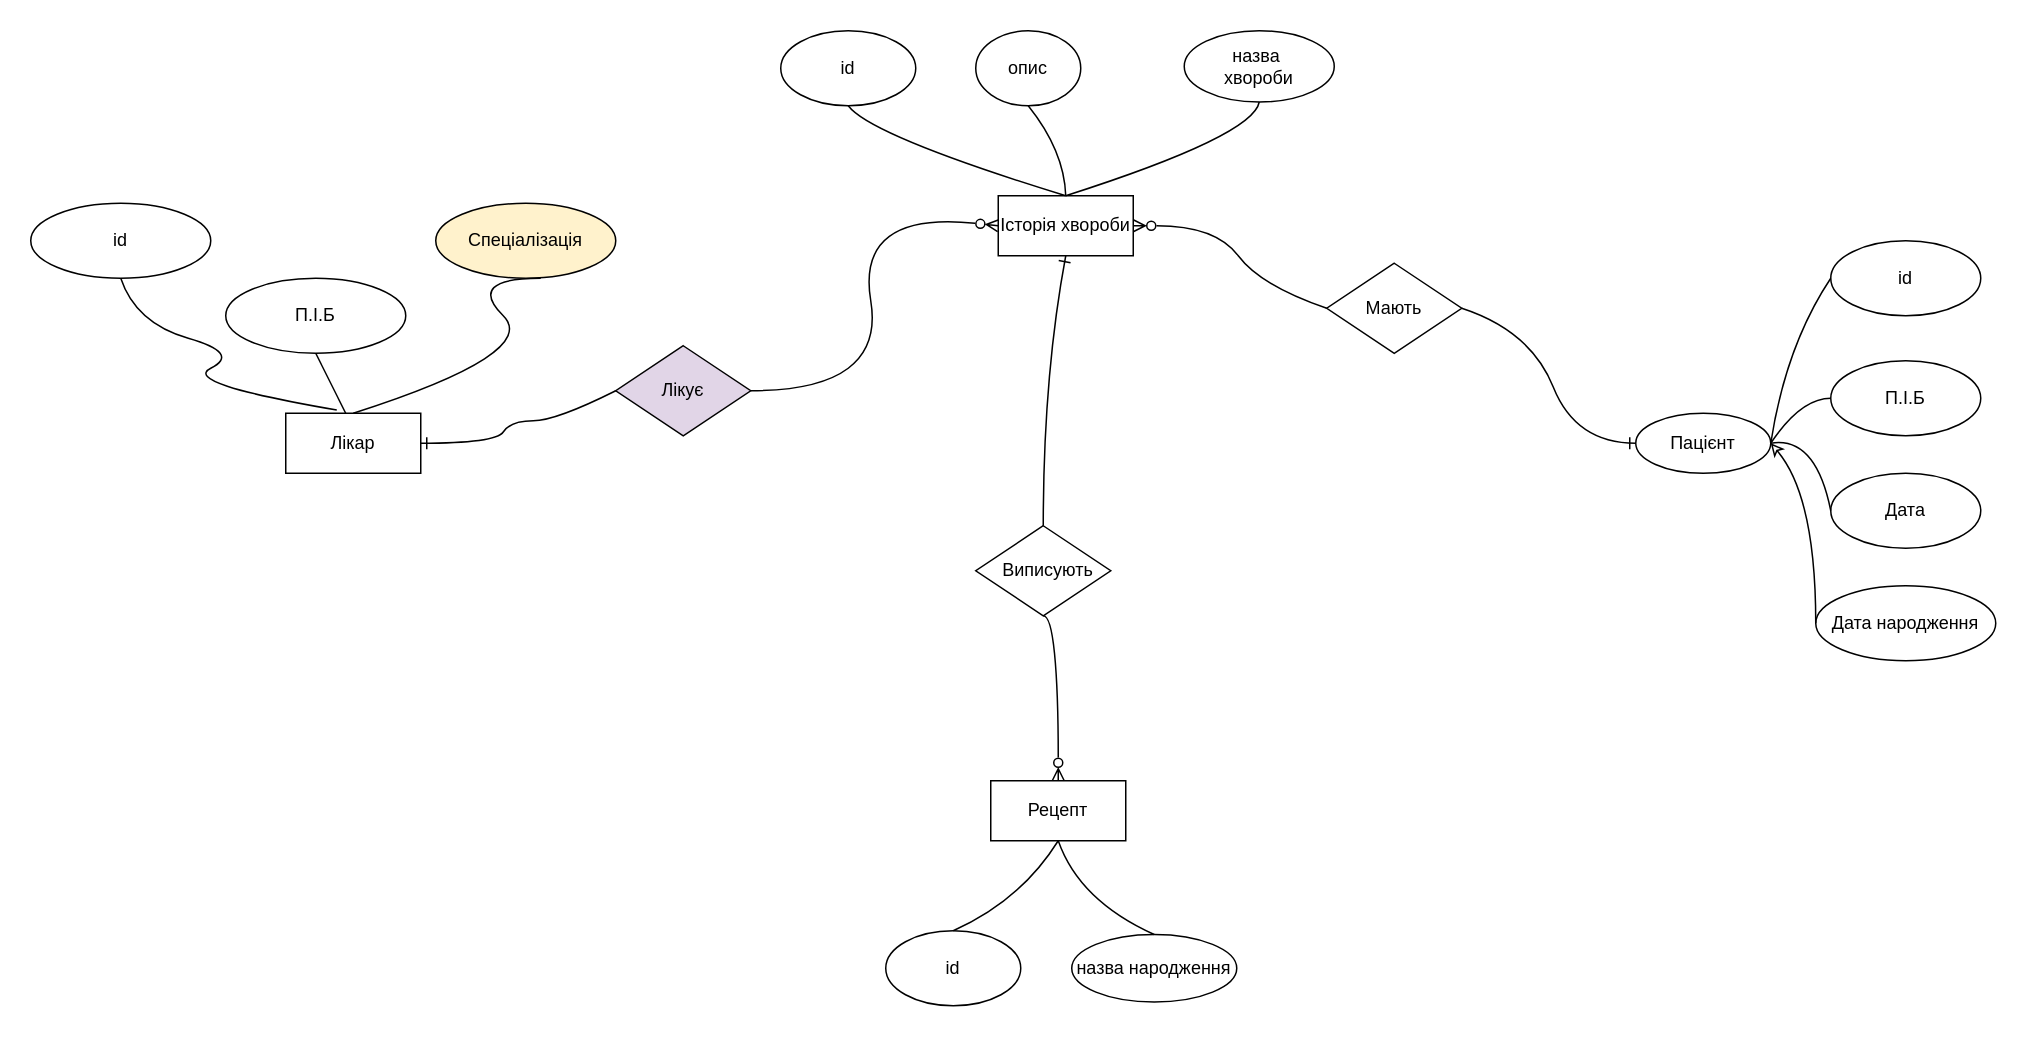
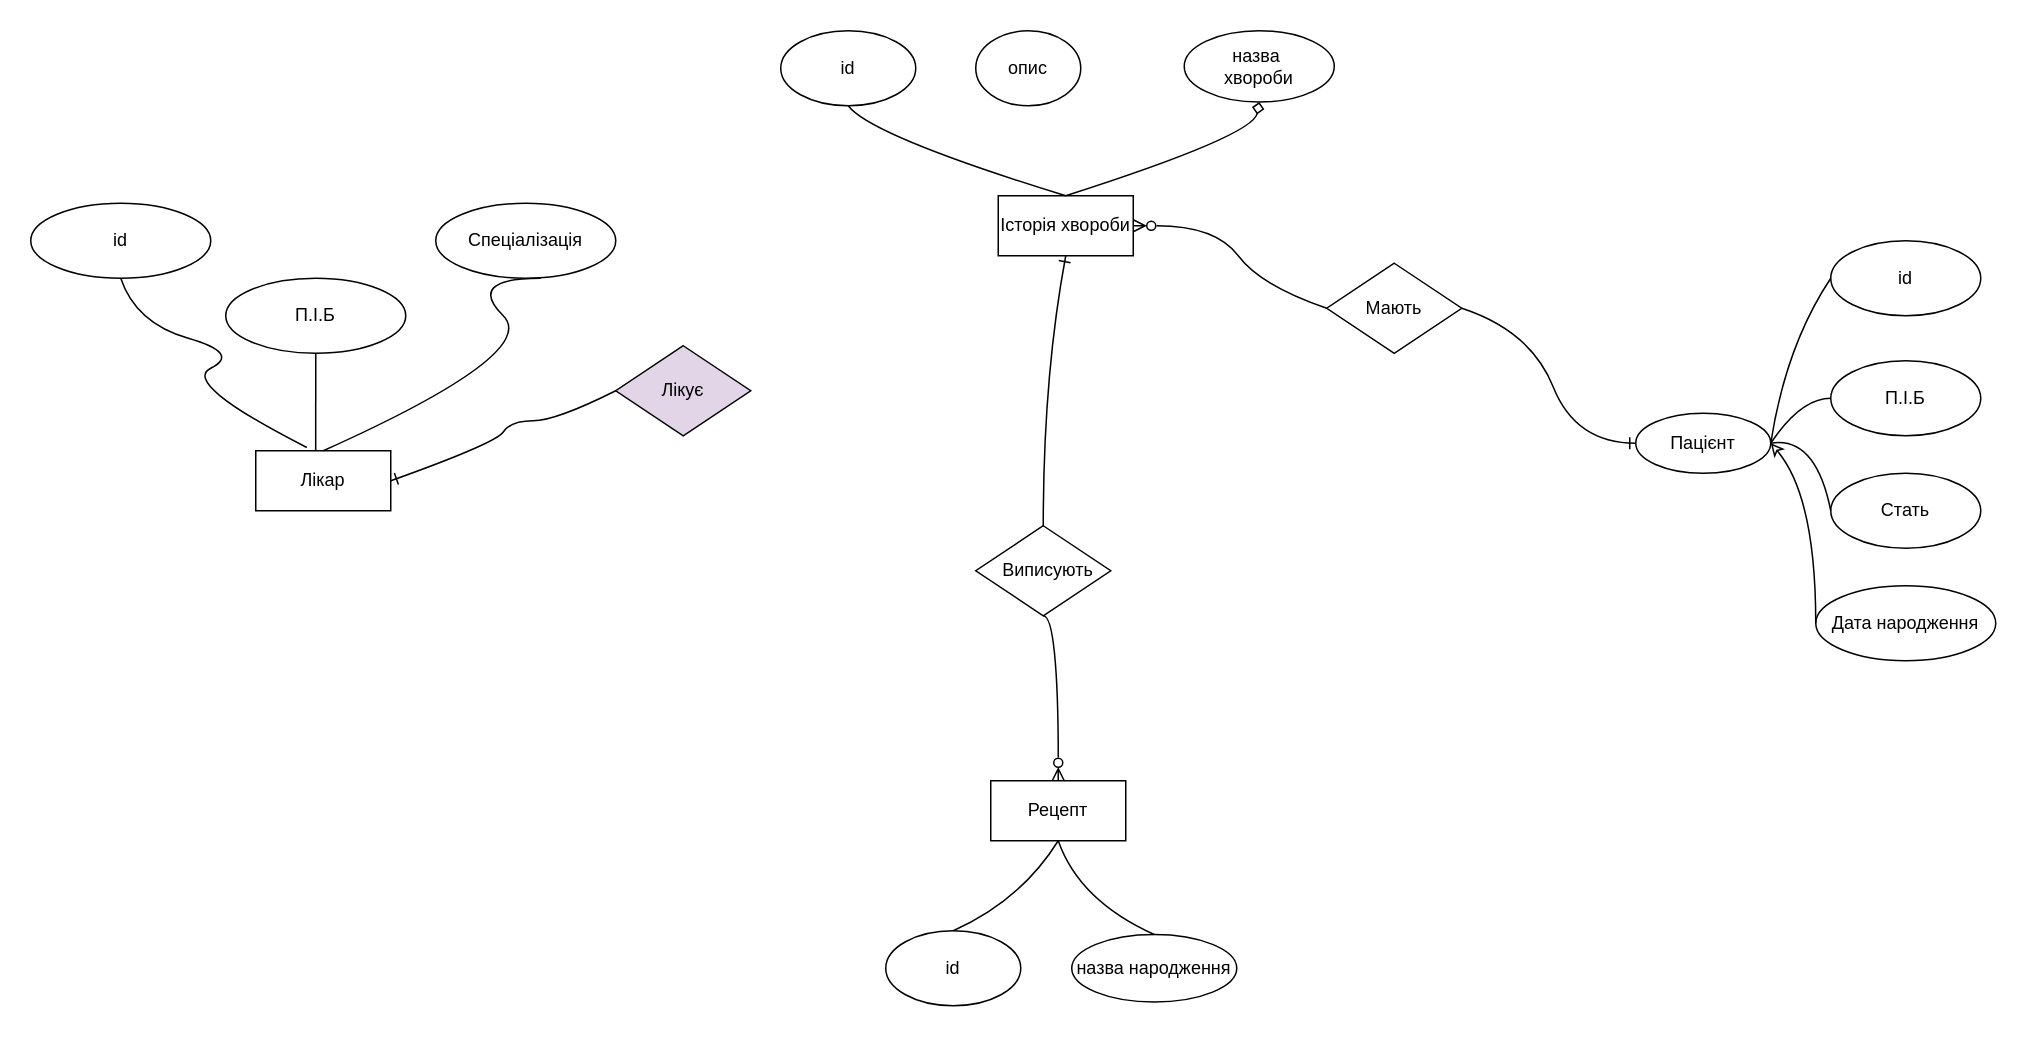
edge "опис" -- "Історія хвороби": removed
edge "назва хвороби" -- "Історія хвороби": arrowhead none -> diamond
node "Спеціалізація": fillcolor #fff2cc -> #ffffff
edge "Лікує" -> "Історія хвороби": removed
node "Лікар": moved (353, 443) -> (323, 481)
node "Дата": label "Дата" -> "Стать"
